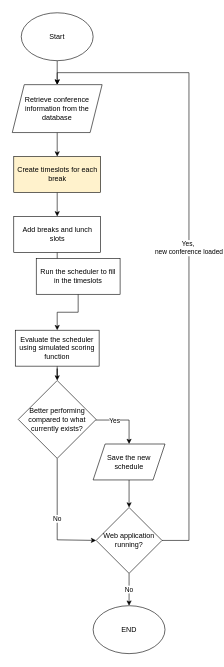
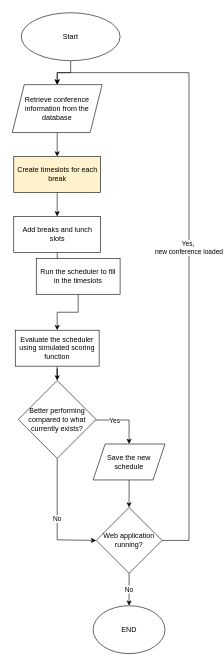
node "Start": size 72x48 -> 99x48
